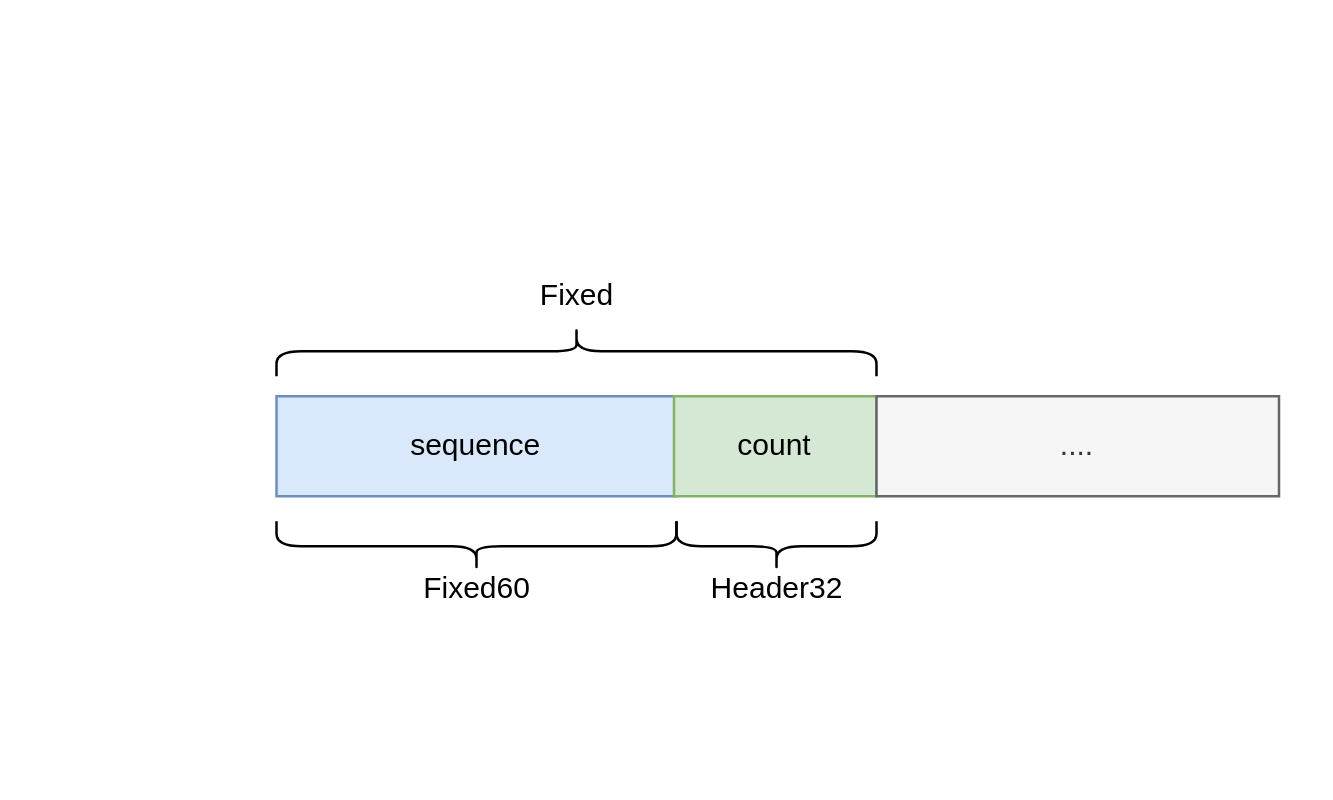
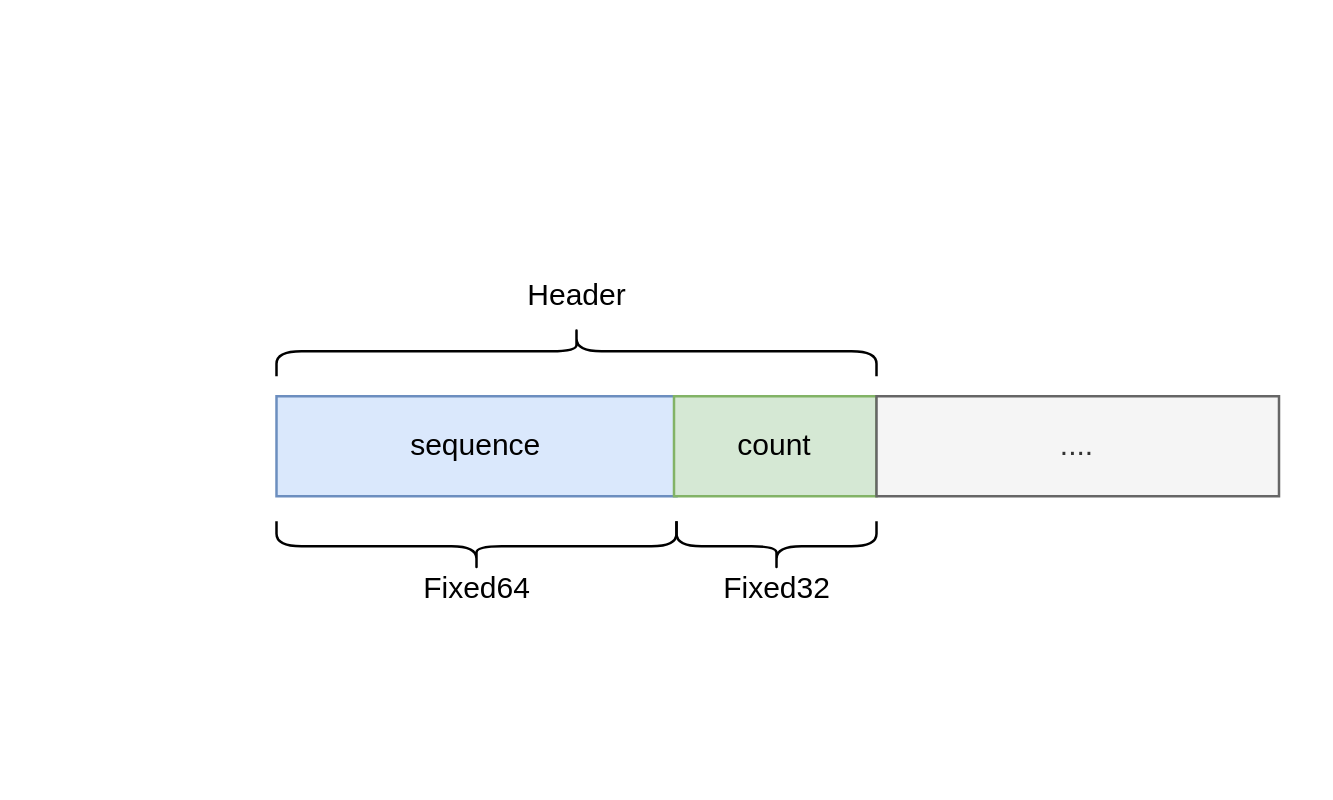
node "Fixed": label "Fixed" -> "Header"
node "Fixed60": label "Fixed60" -> "Fixed64"
node "Header32": label "Header32" -> "Fixed32"
